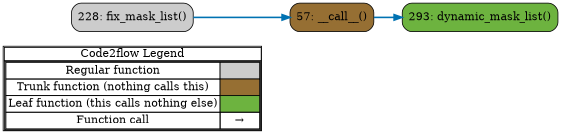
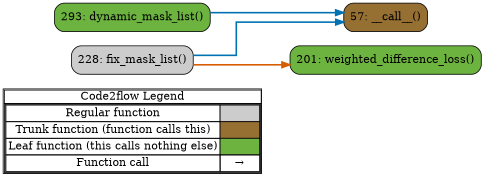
edge "57: __call__()" -> "293: dynamic_mask_list()": reversed
node "201: weighted_difference_loss()": added
node "Code2flow Legend": text "Trunk function (nothing calls this)" -> "Trunk function (function calls this)"
